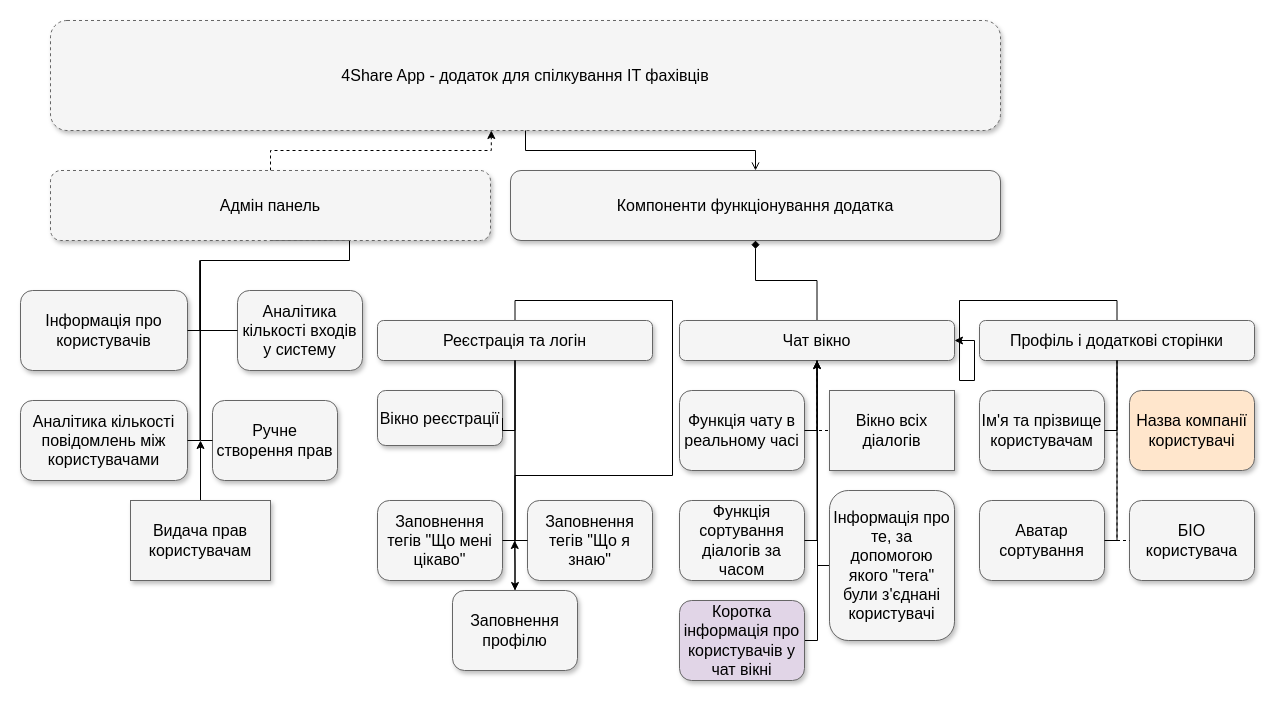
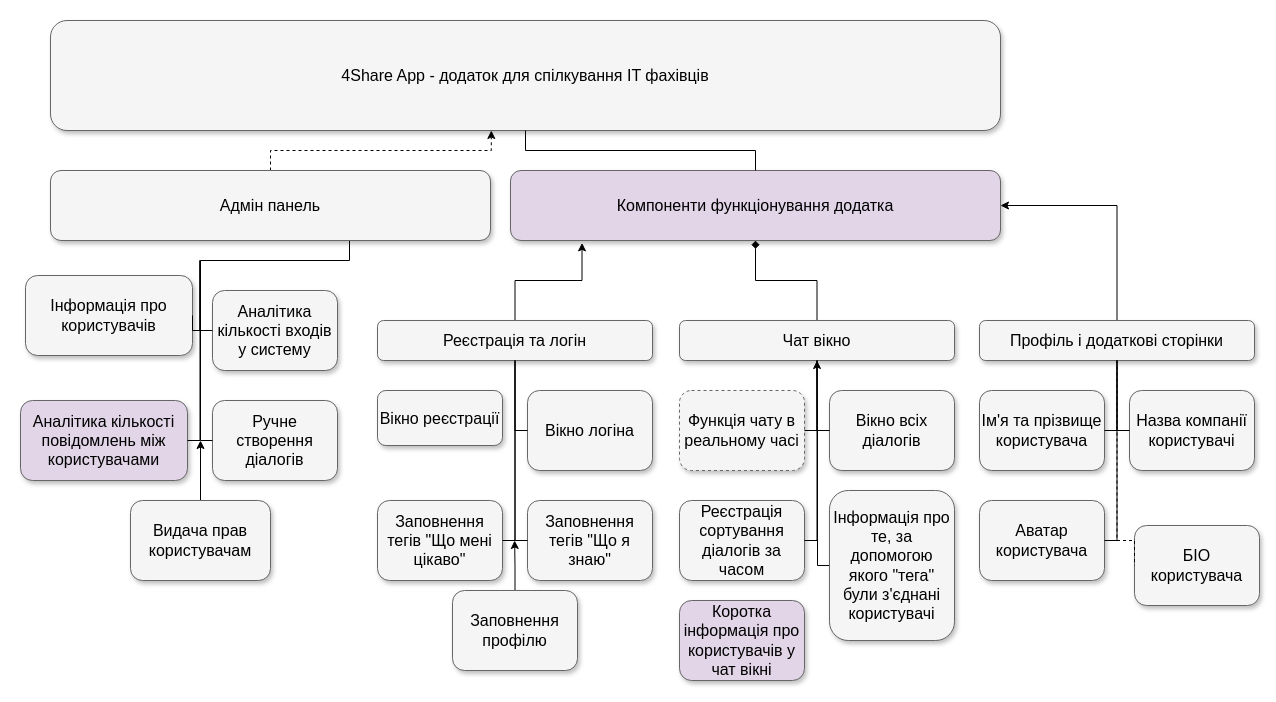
node "4Share App - додаток для спілкування IT фахівців": style dashed -> solid
edge "4Share App - додаток для спілкування IT фахівців" -> "Компоненти функціонування додатка": arrowhead open -> none
node "Адмін панель": style dashed -> solid
node "Компоненти функціонування додатка": fillcolor #f5f5f5 -> #e1d5e7
edge "Профіль і додаткові сторінки" -> "Чат вікно": now "Профіль і додаткові сторінки" -> "Компоненти функціонування додатка"
node "Інформація про користувачів": moved (104, 331) -> (109, 316)
node "Аналітика кількості входів у систему": moved (300, 331) -> (275, 331)
edge "Реєстрація та логін" -> "Заповнення профілю": now "Реєстрація та логін" -> "Компоненти функціонування додатка"
edge "Реєстрація та логін" -- "Вікно реєстрації": removed
edge "Реєстрація та логін" -- "Вікно логіна": added
node "Вікно логіна": added
node "Функція чату в реальному часі": style solid -> dashed
edge "Чат вікно" -- "Вікно всіх діалогів": style dashed -> solid
node "Вікно всіх діалогів": shape rectangle -> rounded rectangle
node "Ім'я та прізвище користувачам": label "Ім'я та прізвище користувачам" -> "Ім'я та прізвище користувача"
edge "Профіль і додаткові сторінки" -- "Назва компанії користувачі": added
node "Назва компанії користувачі": fillcolor #ffe6cc -> #f5f5f5
node "Аналітика кількості повідомлень між користувачами": fillcolor #f5f5f5 -> #e1d5e7
node "Ручне створення прав": label "Ручне створення прав" -> "Ручне створення діалогів"
node "Видача прав користувачам": shape rectangle -> rounded rectangle
node "Функція сортування діалогів за часом": label "Функція сортування діалогів за часом" -> "Реєстрація сортування діалогів за часом"
node "Аватар сортування": label "Аватар сортування" -> "Аватар користувача"
node "БІО користувача": moved (1192, 541) -> (1197, 566)
edge "Коротка інформація про користувачів у чат вікні" -> "Чат вікно": removed
